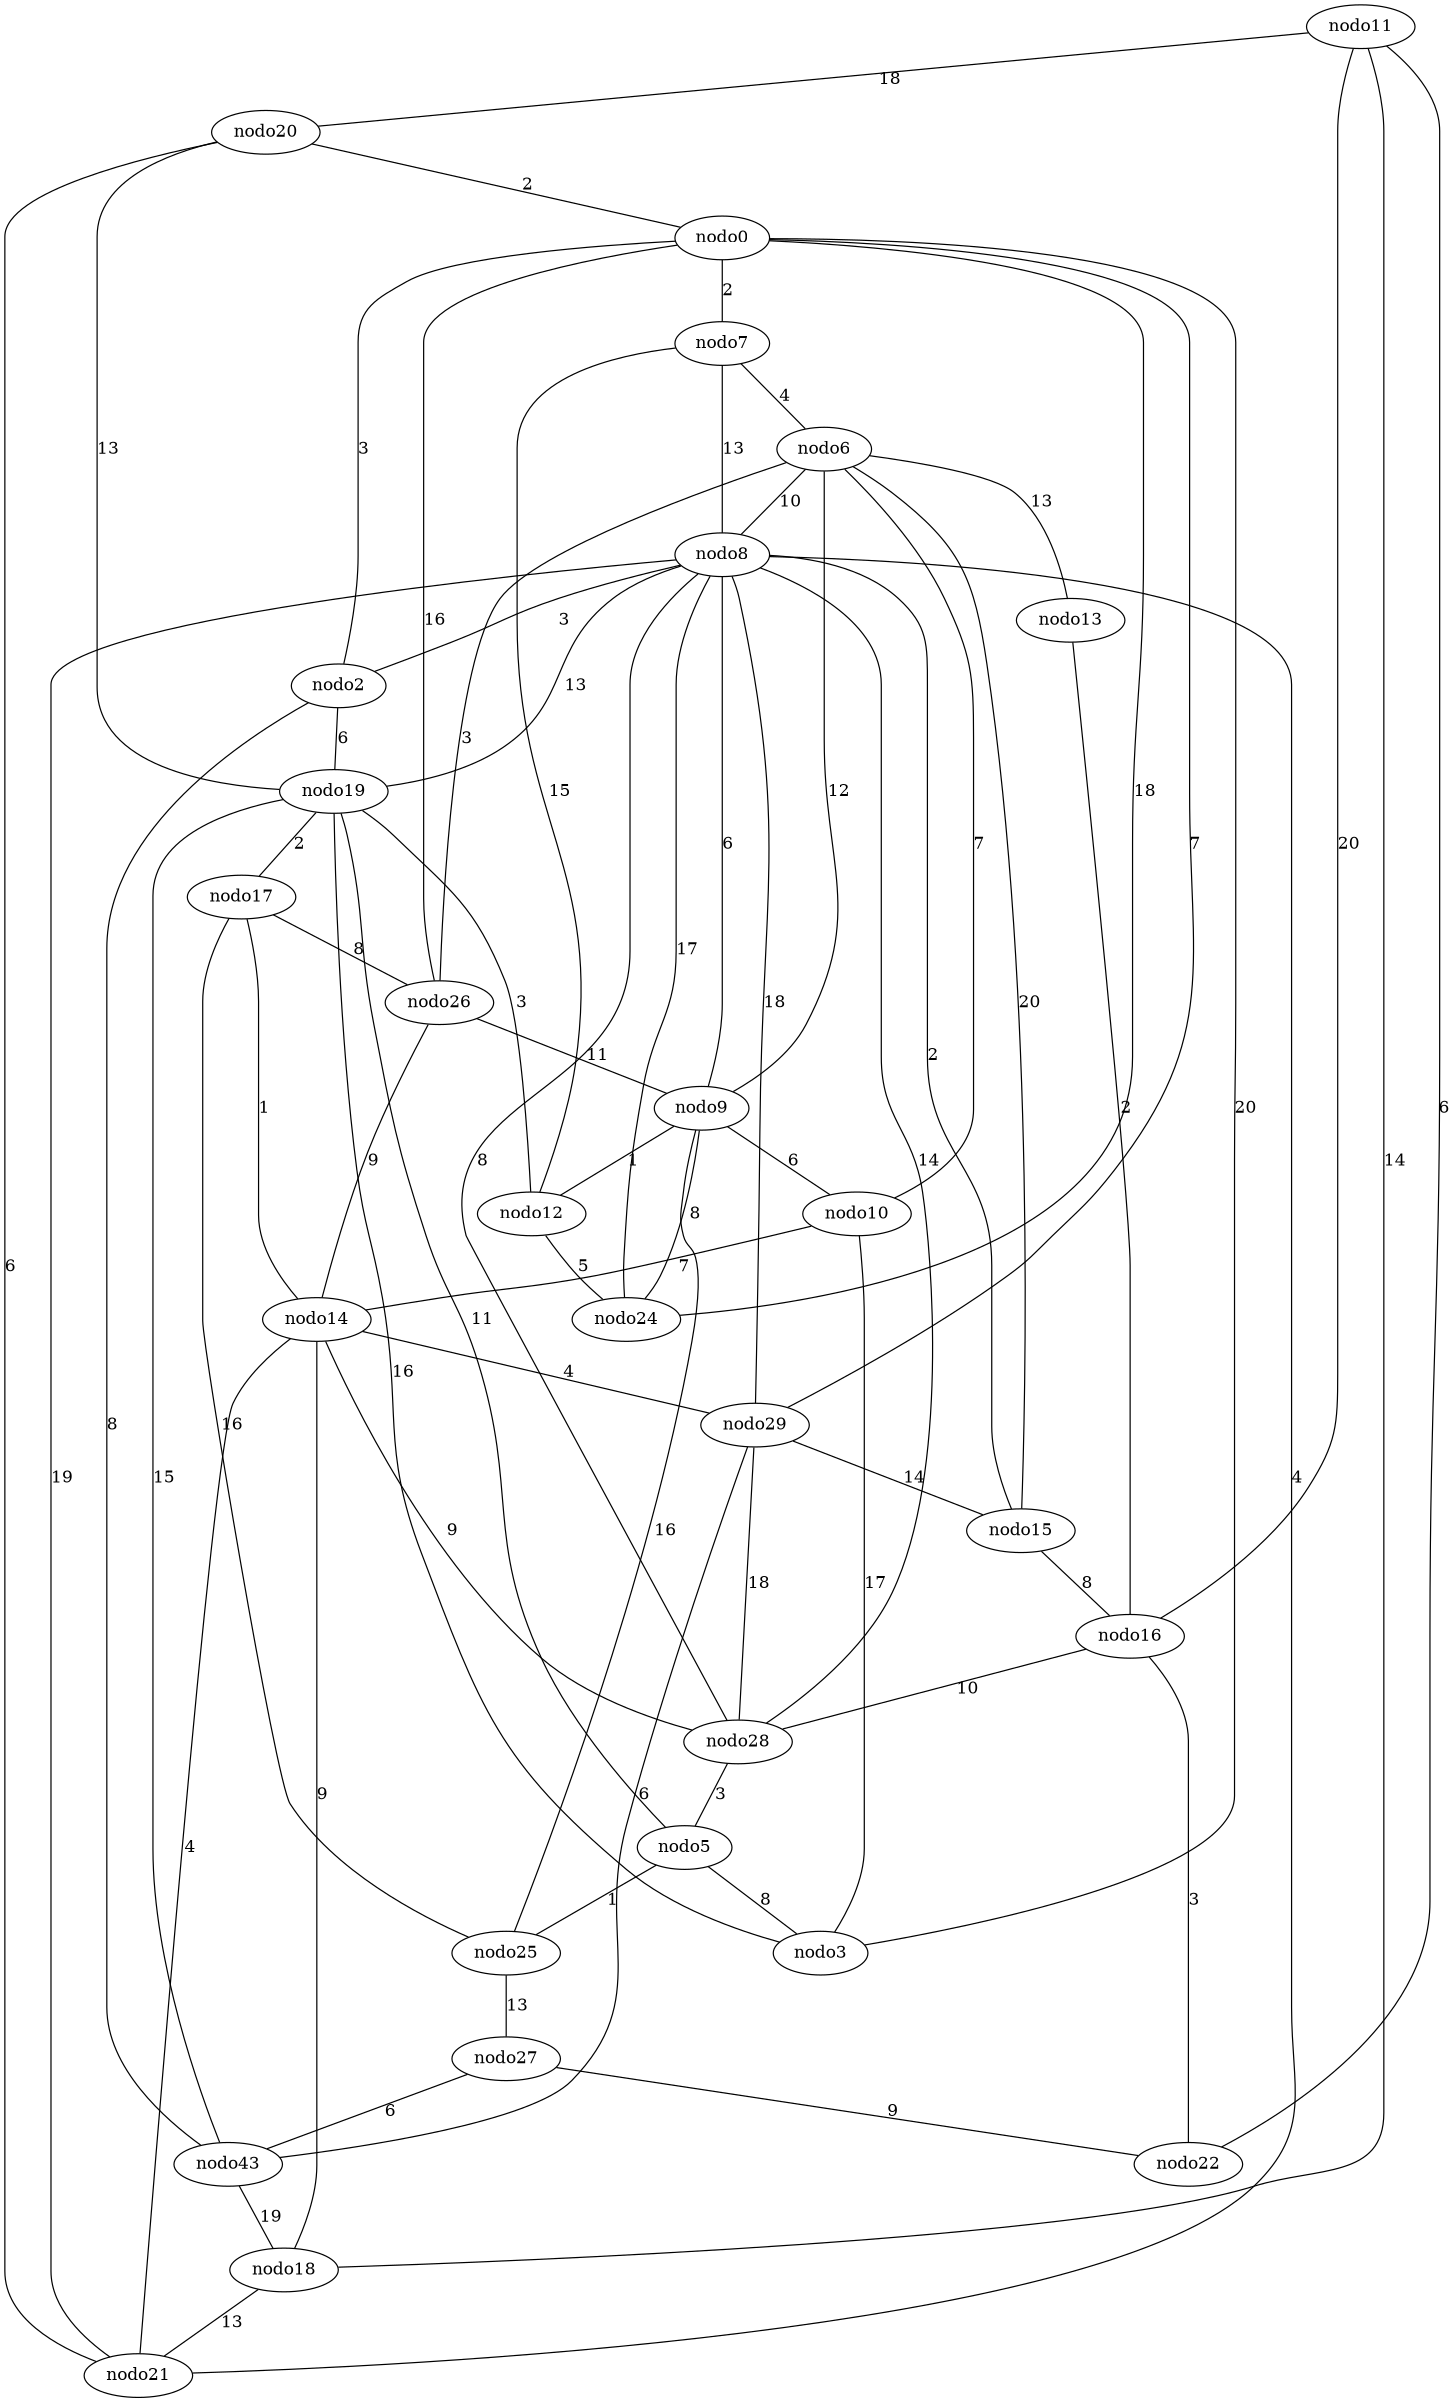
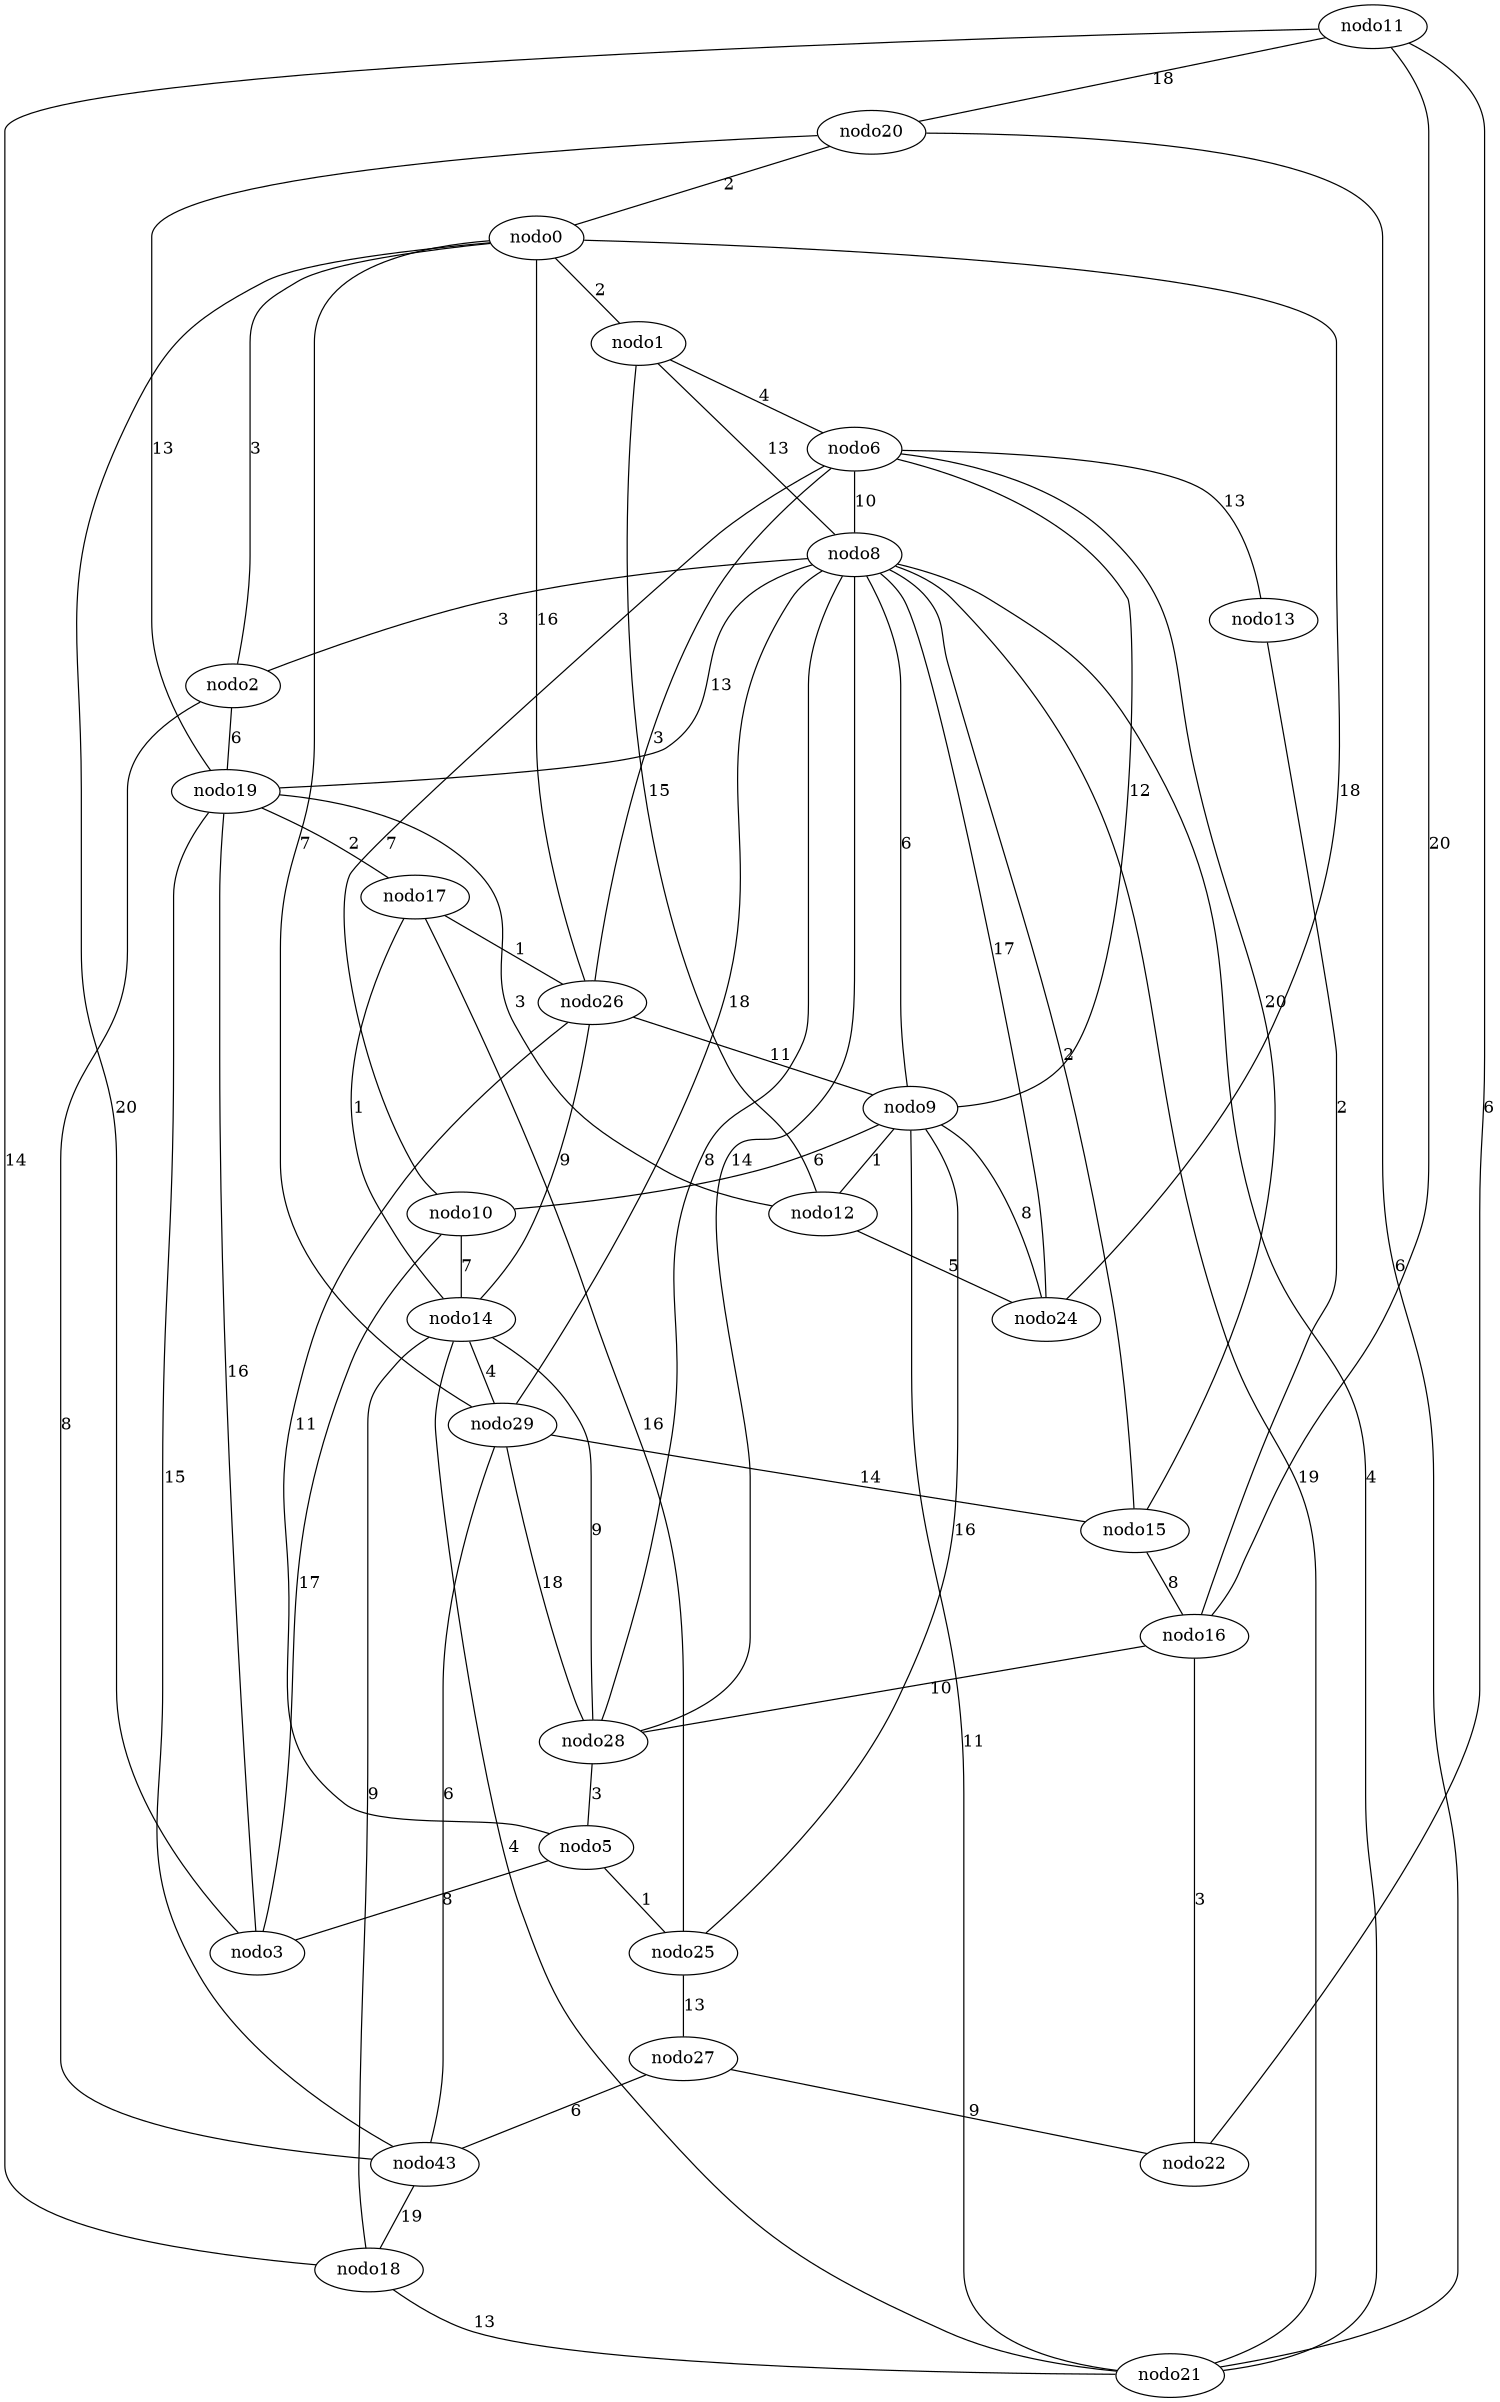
node "nodo7": label "nodo7" -> "nodo1"
edge "nodo17" -- "nodo26": label "8" -> "1"
edge "nodo19" -- "nodo5": now "nodo26" -- "nodo5"
edge "nodo9" -- "nodo21": added, label "11"
